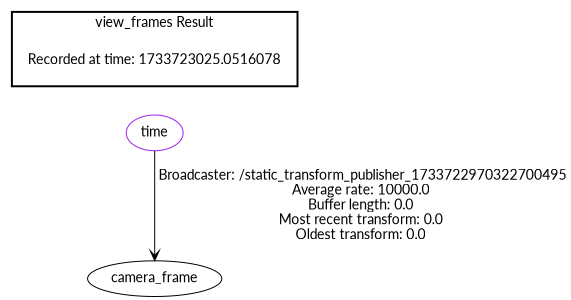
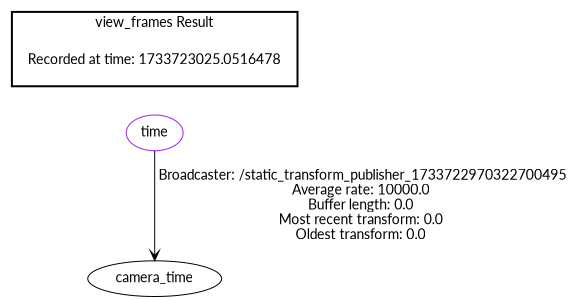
node "Recorded at time: 1733723025.0516078": label "Recorded at time: 1733723025.0516078" -> "Recorded at time: 1733723025.0516478"
node "camera_frame": label "camera_frame" -> "camera_time"
